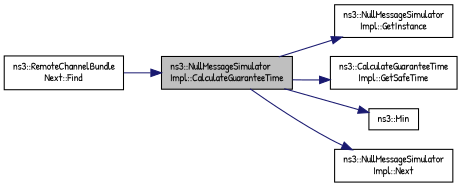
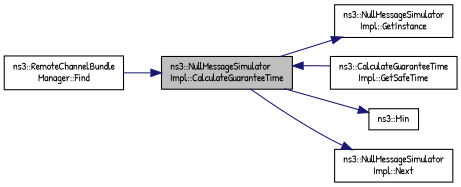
node "ns3::RemoteChannelBundle Next::Find": label "ns3::RemoteChannelBundle Next::Find" -> "ns3::RemoteChannelBundle Manager::Find"
edge "ns3::NullMessageSimulator Impl::CalculateGuaranteeTime" -> "ns3::CalculateGuaranteeTime Impl::GetSafeTime": reversed
